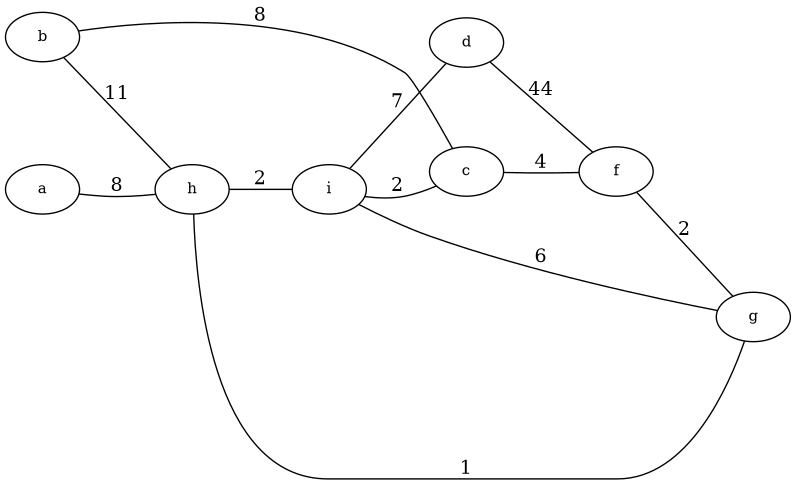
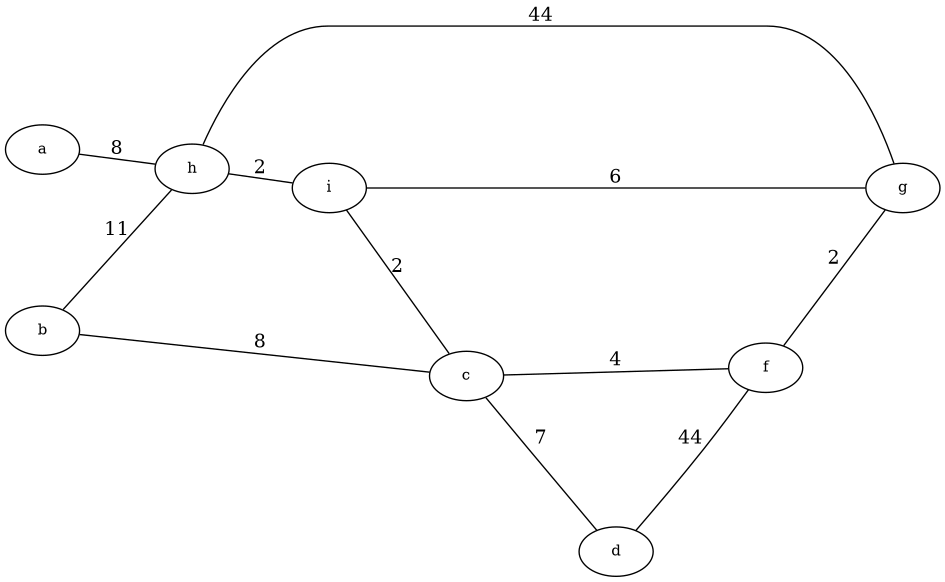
edge "d" -- "i": now "d" -- "c"
edge "h" -- "g": label "1" -> "44"
